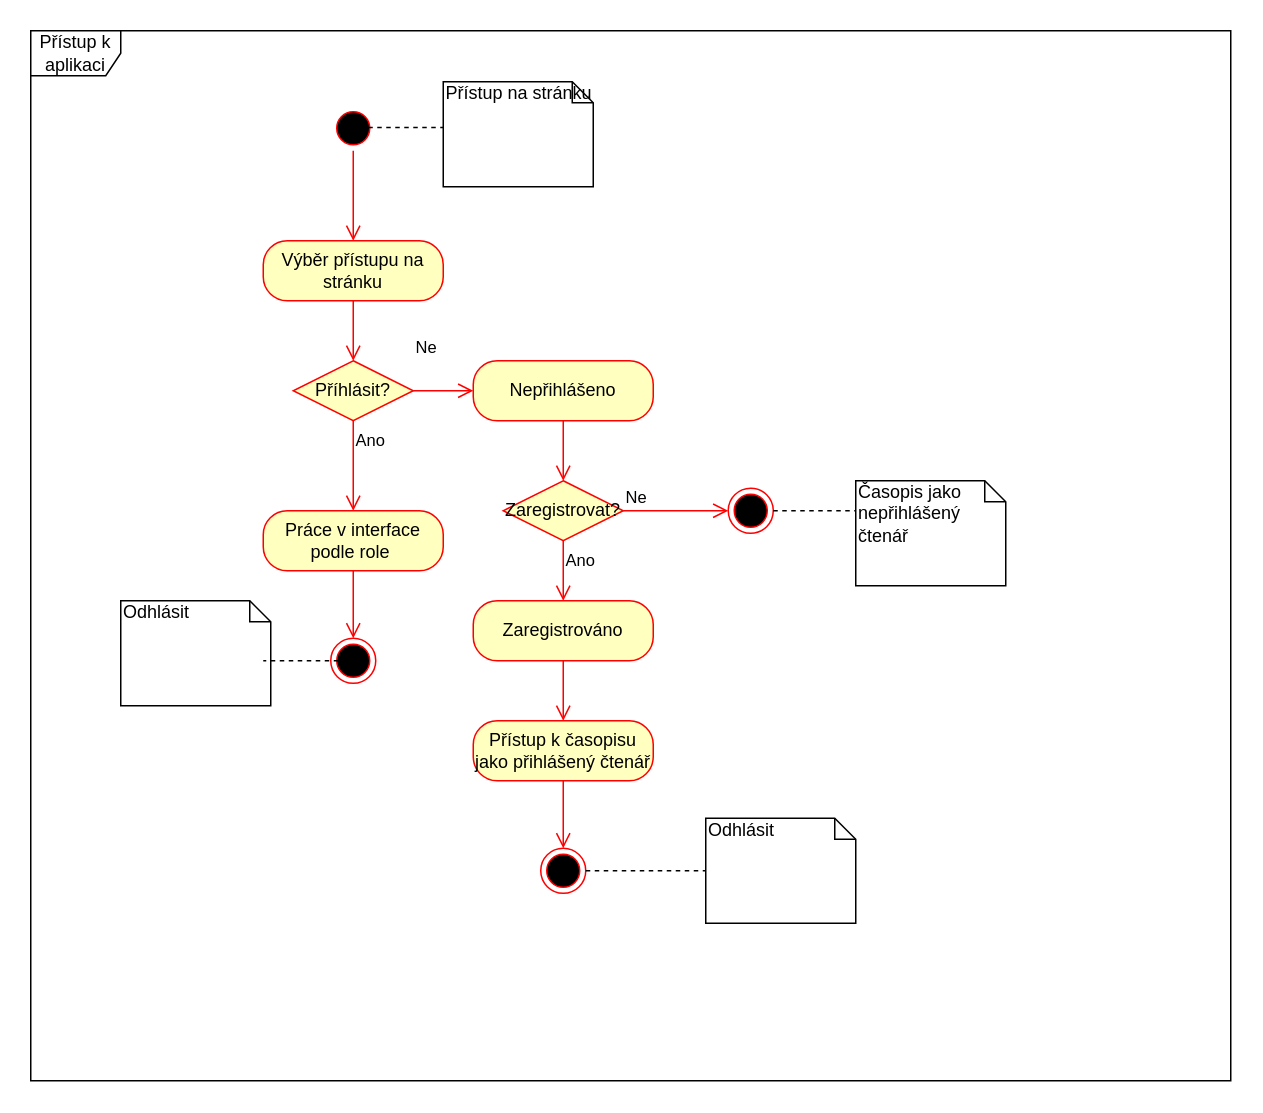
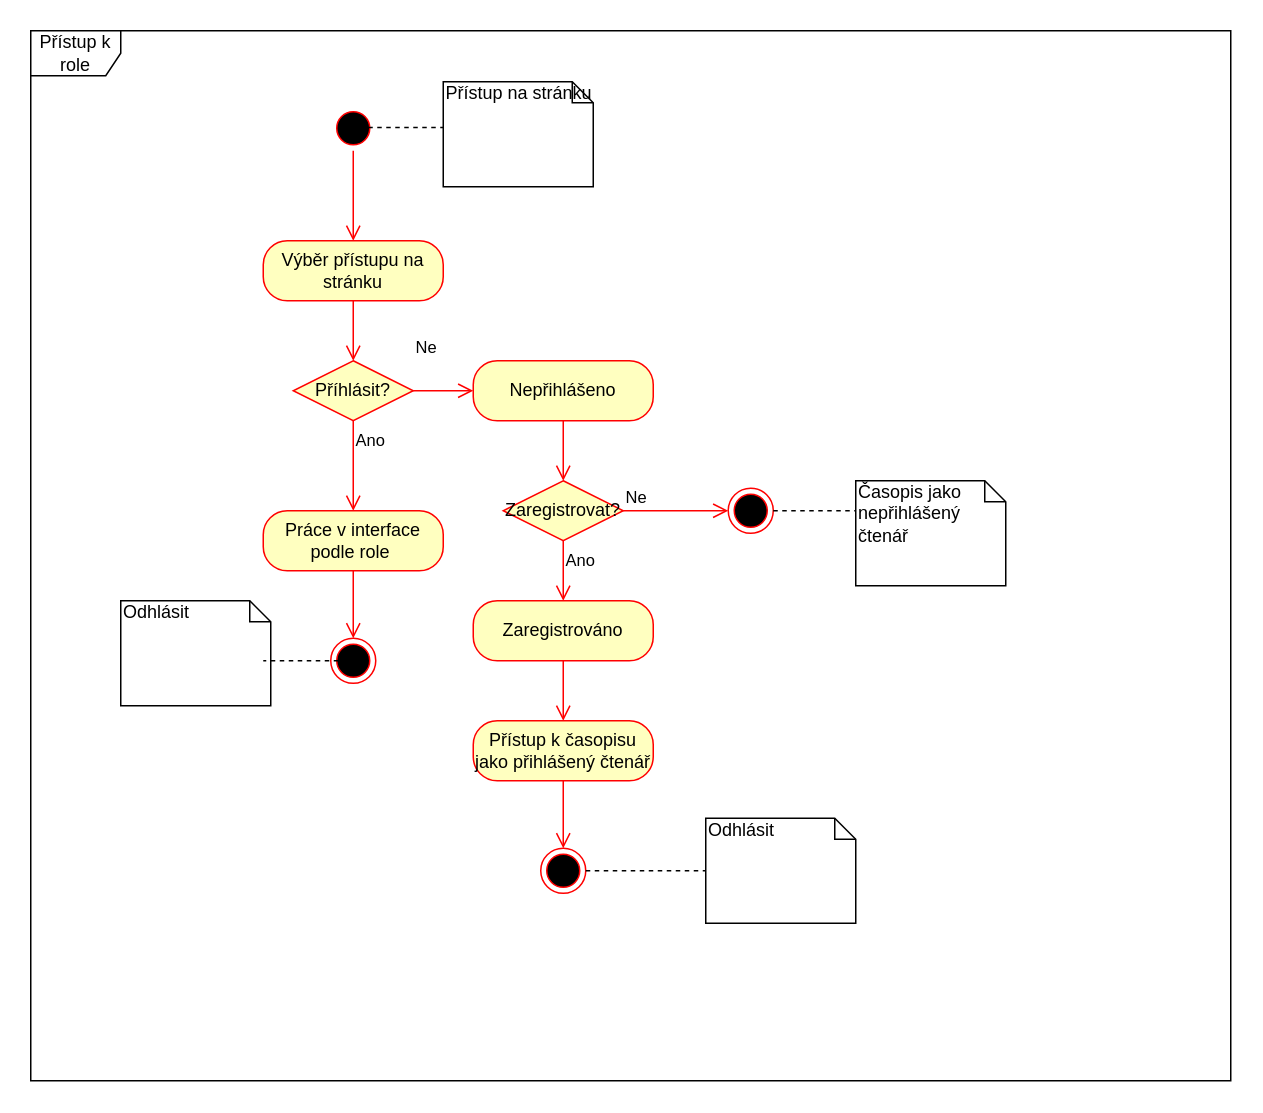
node "Přístup k aplikaci": label "Přístup k aplikaci" -> "Přístup k role"
